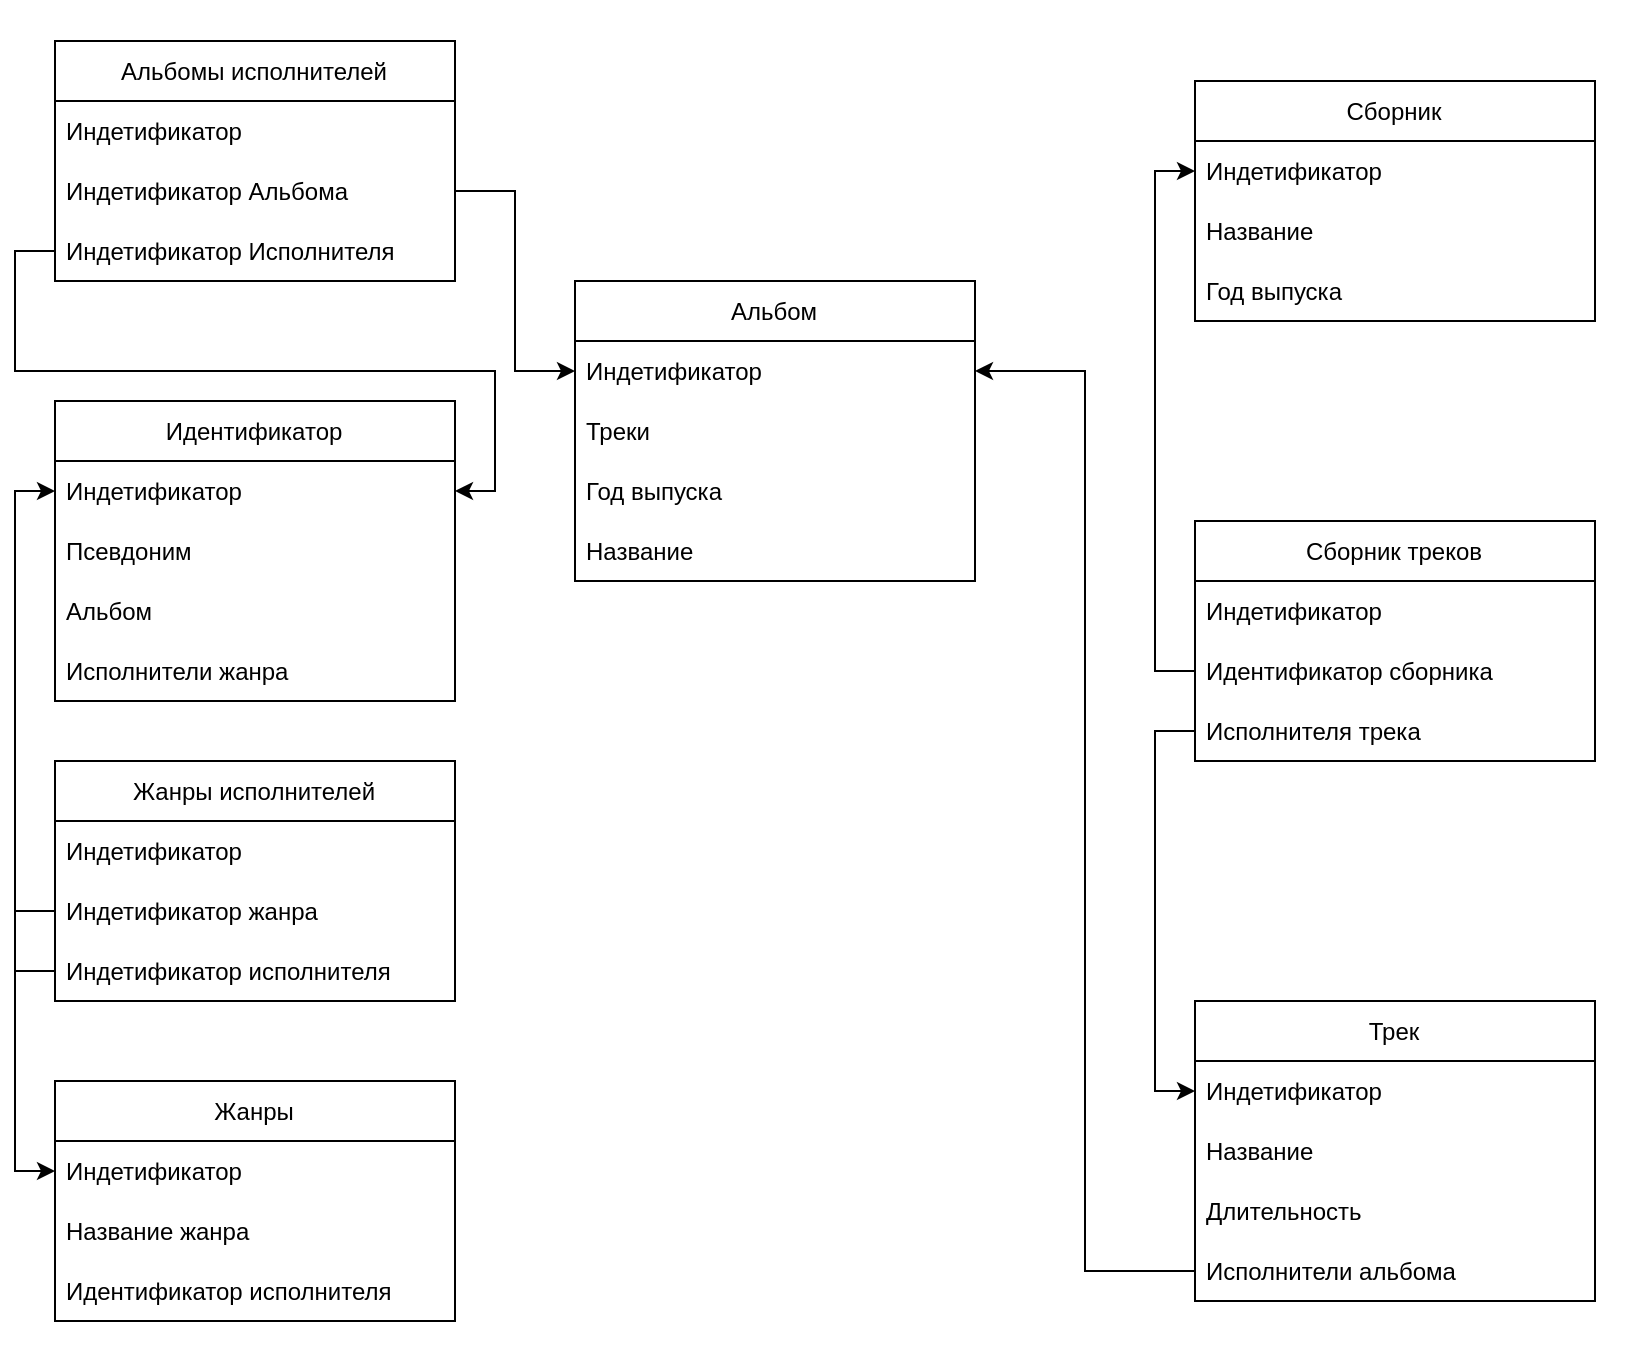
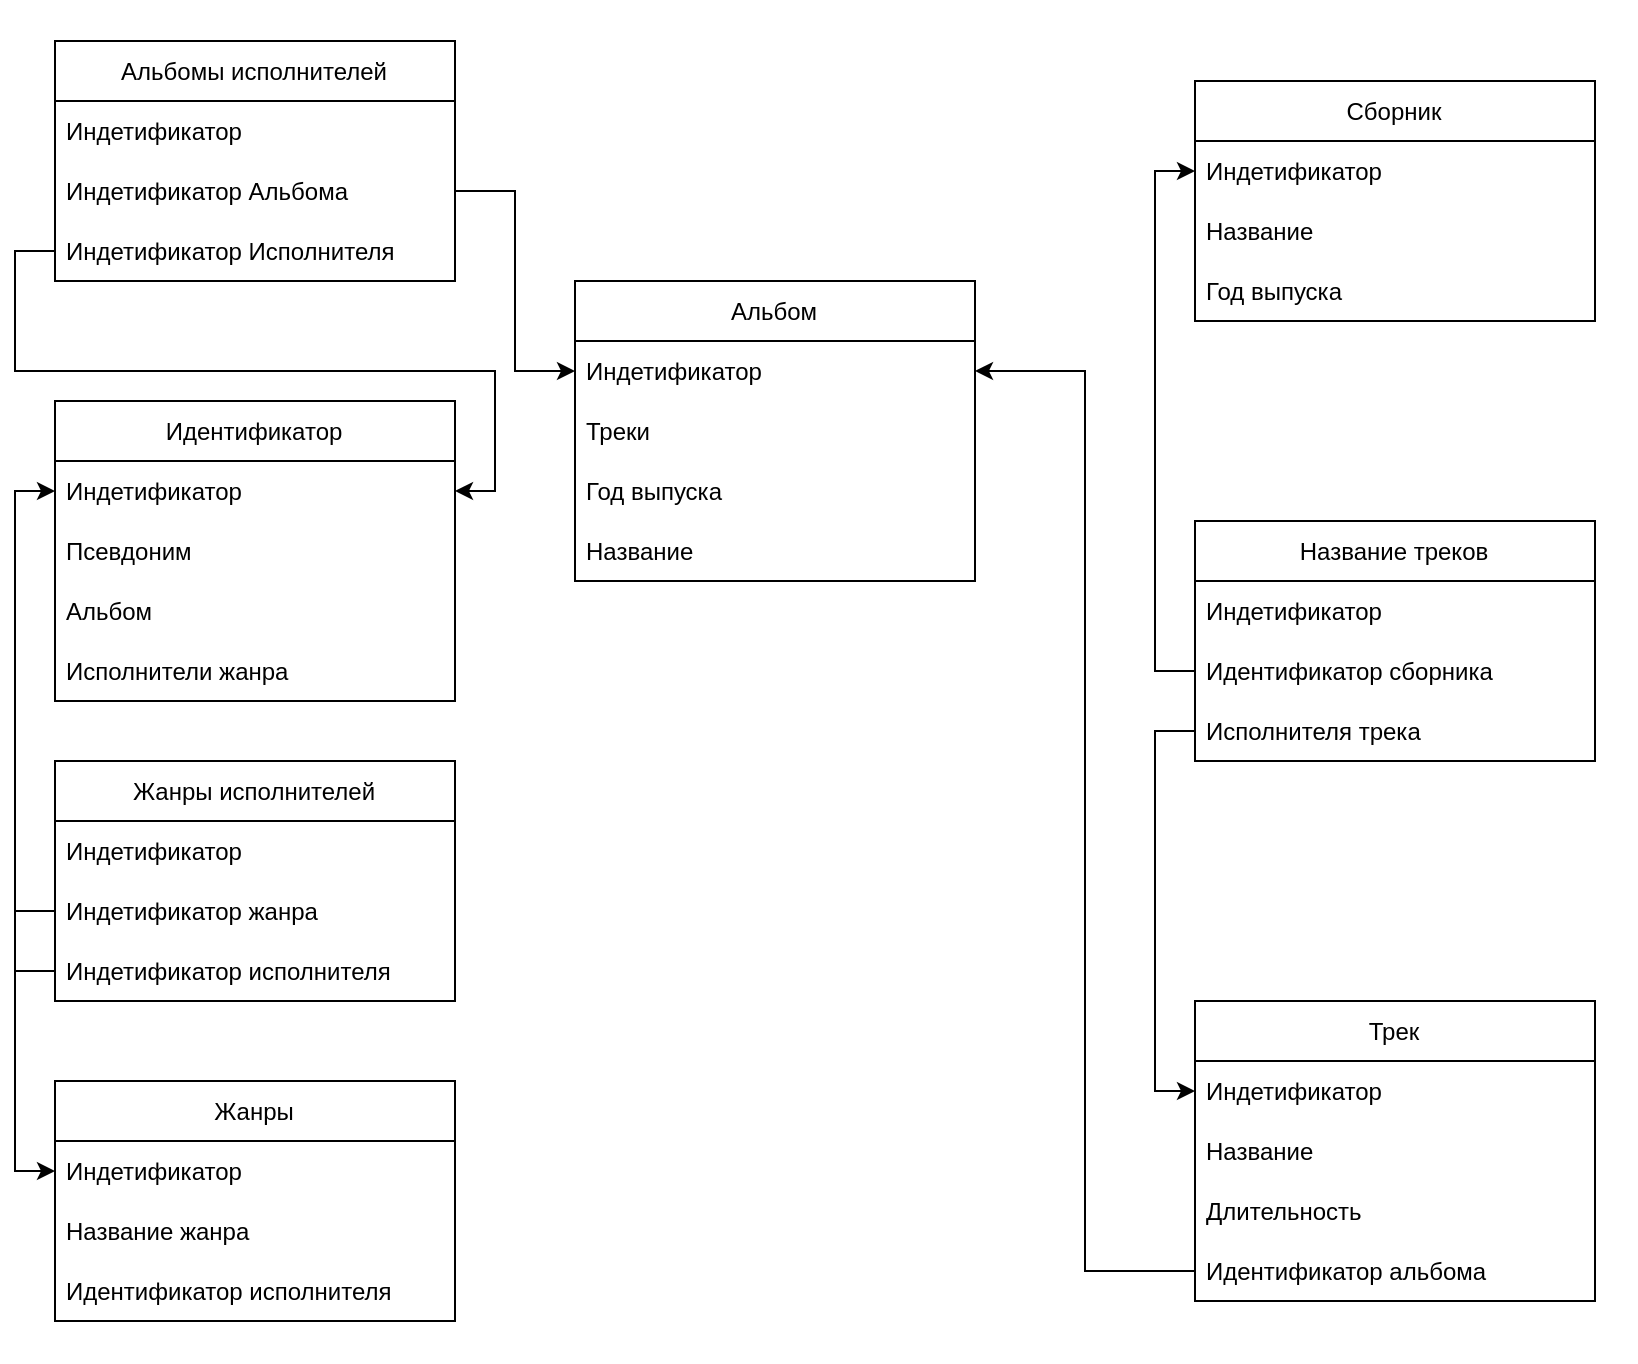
node "Сборник треков": label "Сборник треков" -> "Название треков"
node "Исполнители альбома": label "Исполнители альбома" -> "Идентификатор альбома"
